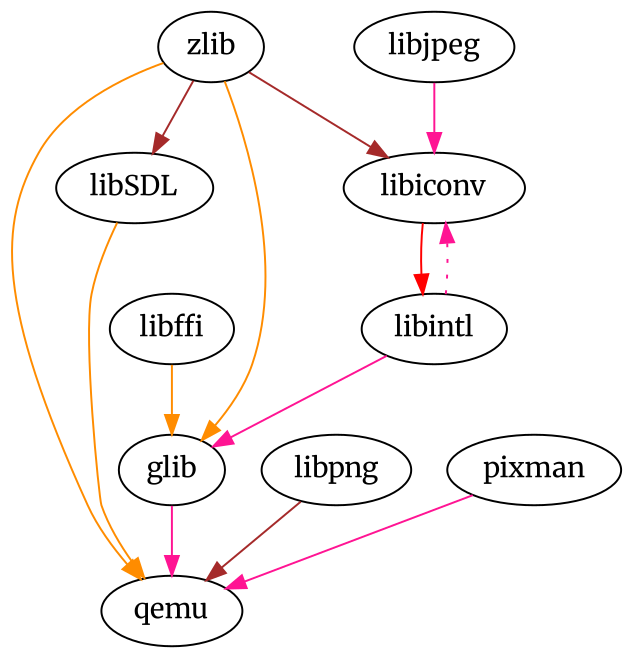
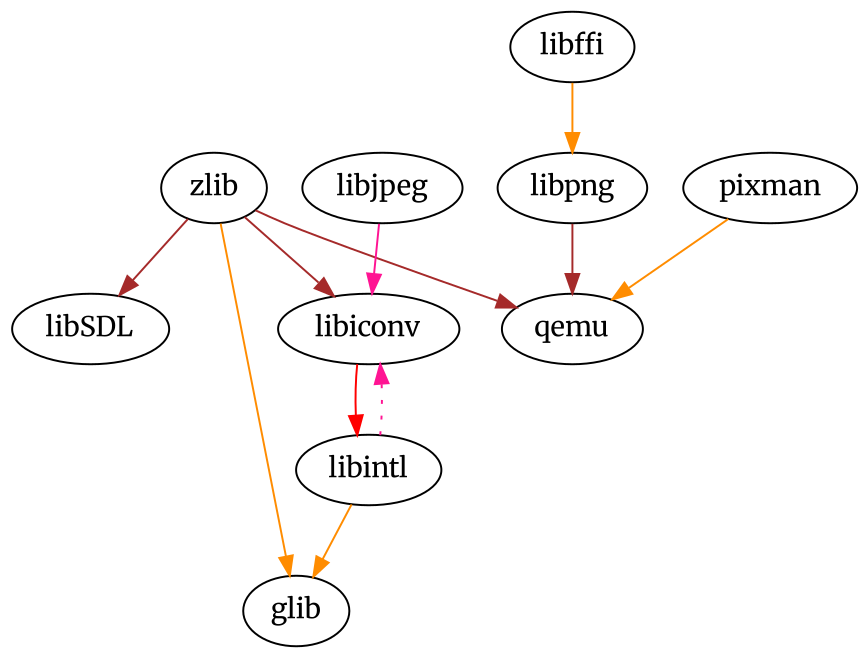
edge "zlib" -> "qemu": color darkorange -> brown
edge "libffi" -> "glib": now "libffi" -> "libpng"
edge "libSDL" -> "qemu": removed
edge "libintl" -> "glib": color deeppink -> darkorange
edge "glib" -> "qemu": removed
edge "pixman" -> "qemu": color deeppink -> darkorange
